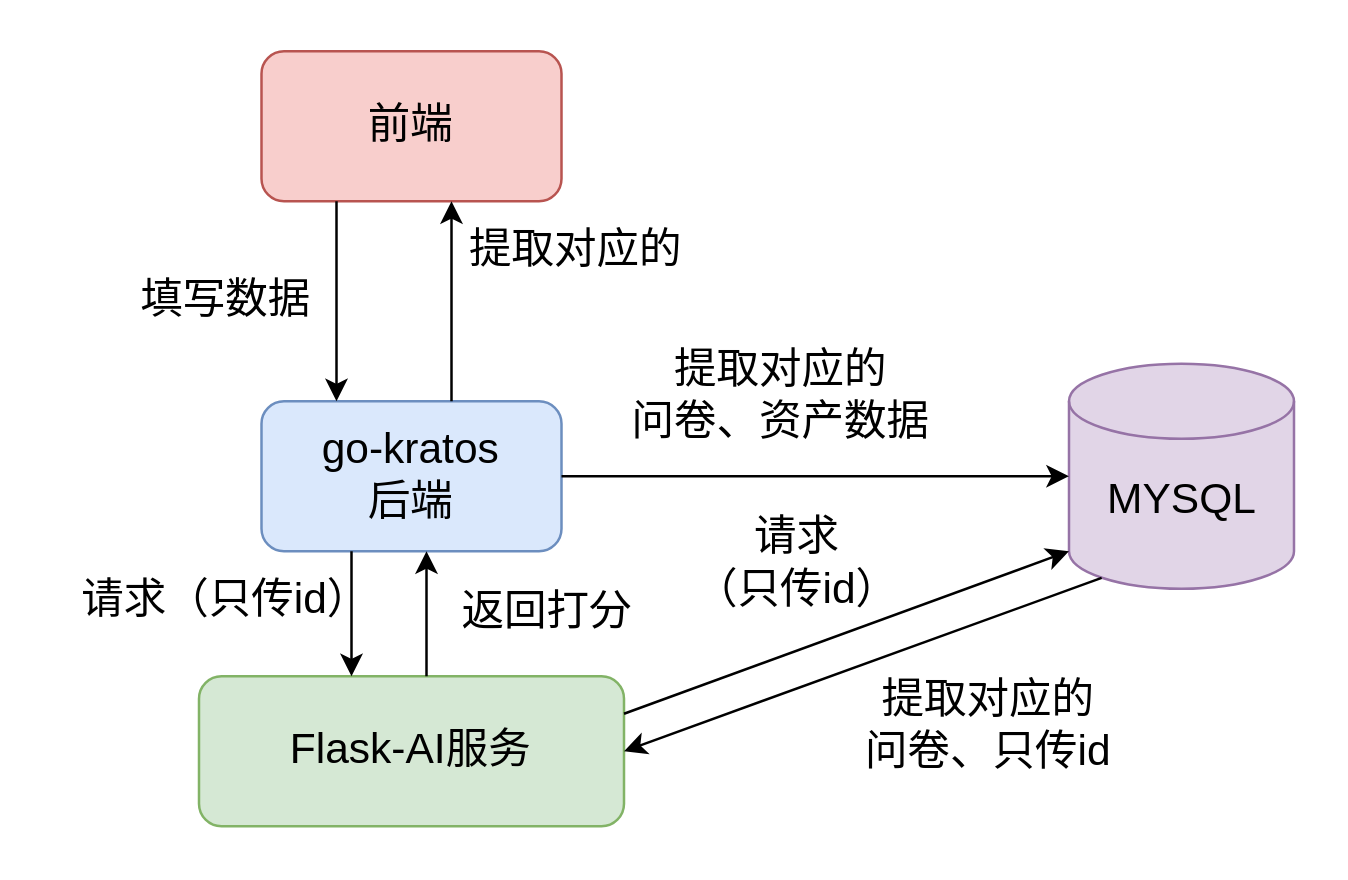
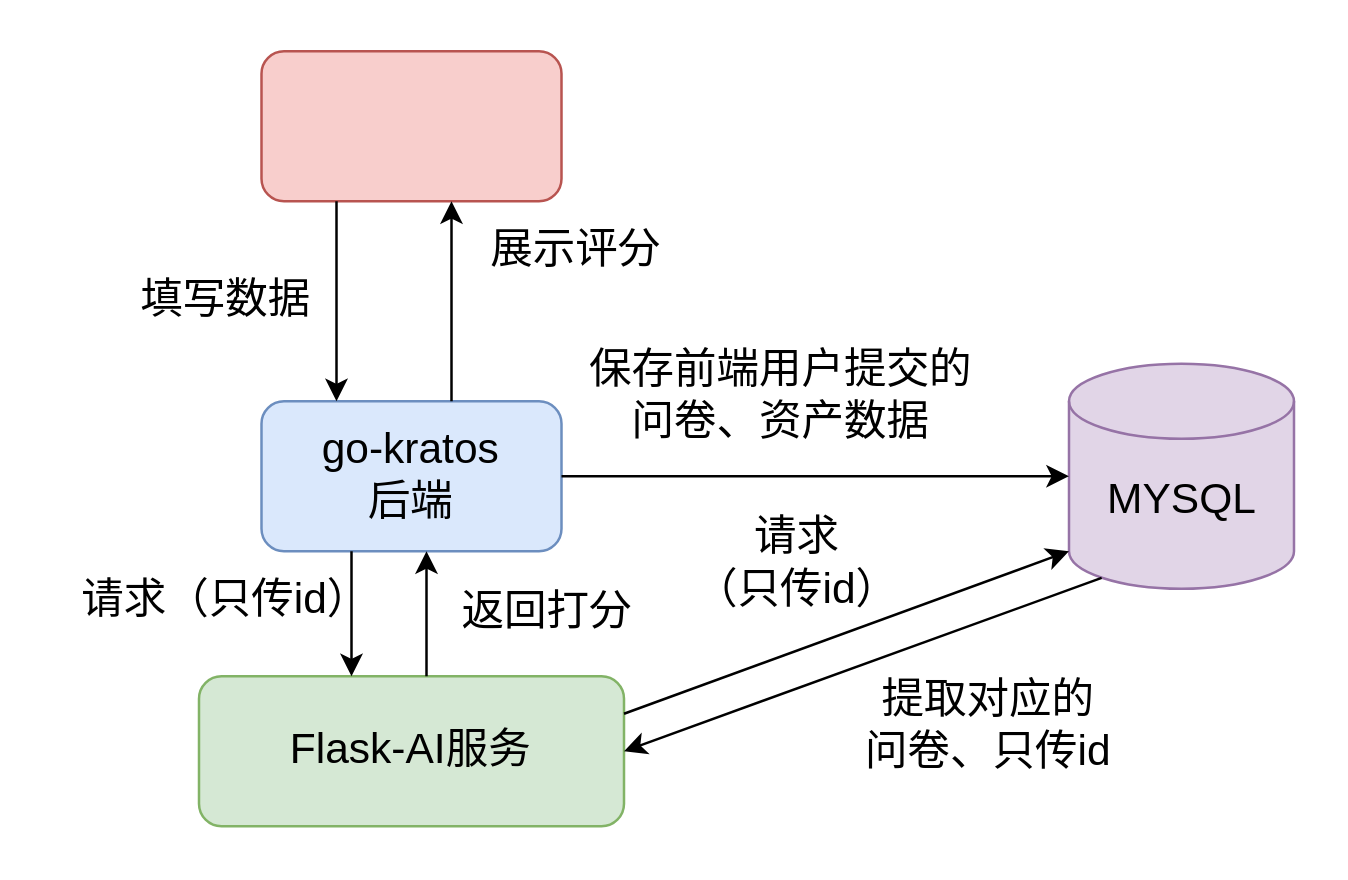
node "前端": removed
node "提取对应的": label "提取对应的" -> "展示评分"
node "提取对应的 问卷、资产数据": label "提取对应的 问卷、资产数据" -> "保存前端用户提交的 问卷、资产数据"
